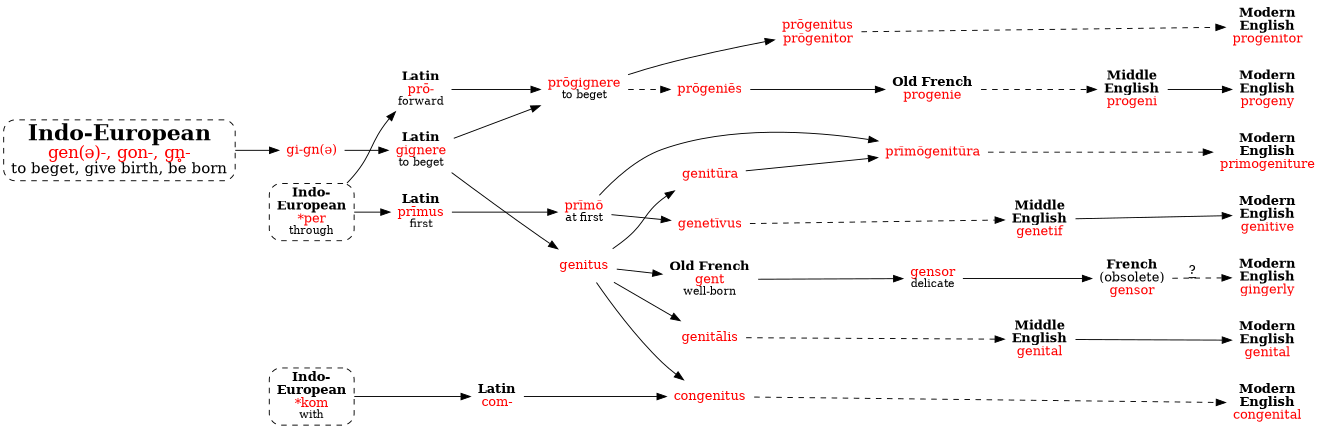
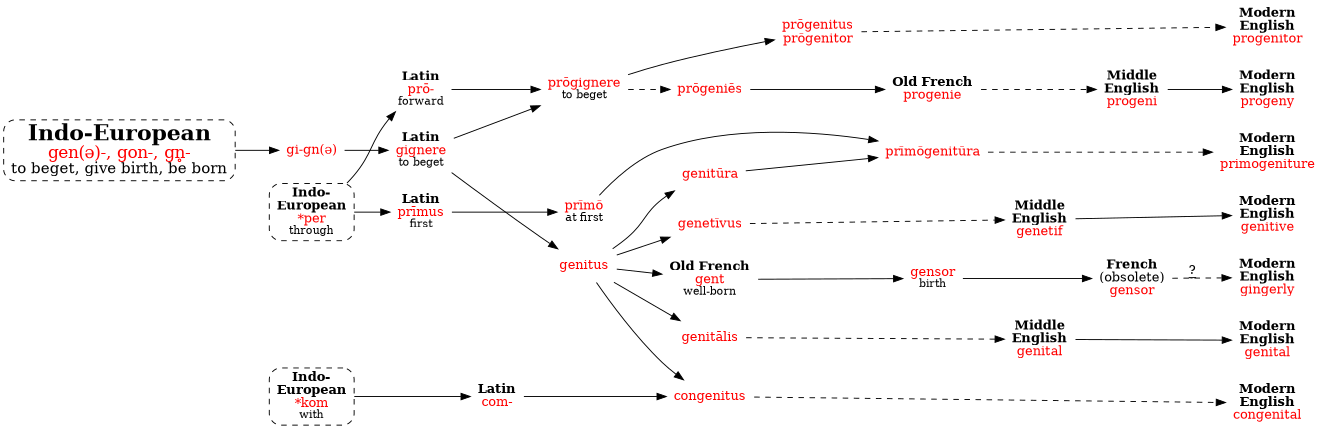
edge "prīmō" -> "genetīvus": now "genitus" -> "genetīvus"
node "gensor": text "delicate" -> "birth"
